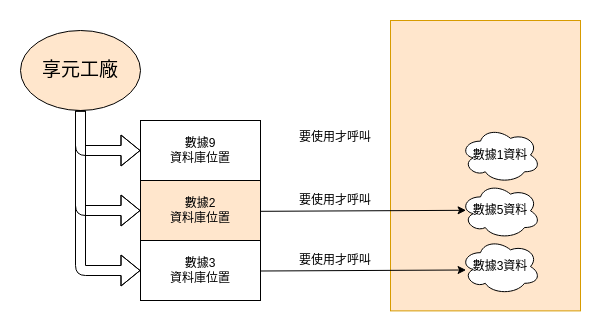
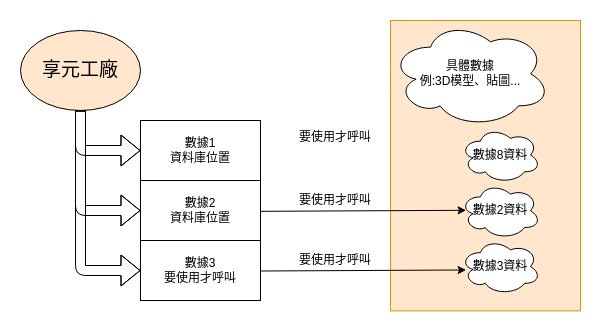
node "具體數據例:3D模型、貼圖...": added
node "數據9 資料庫位置": label "數據9 資料庫位置" -> "數據1 資料庫位置"
node "數據1資料": label "數據1資料" -> "數據8資料"
node "數據2 資料庫位置": fillcolor #ffe6cc -> #ffffff
node "數據5資料": label "數據5資料" -> "數據2資料"
node "數據3 資料庫位置": label "數據3 資料庫位置" -> "數據3 要使用才呼叫"
